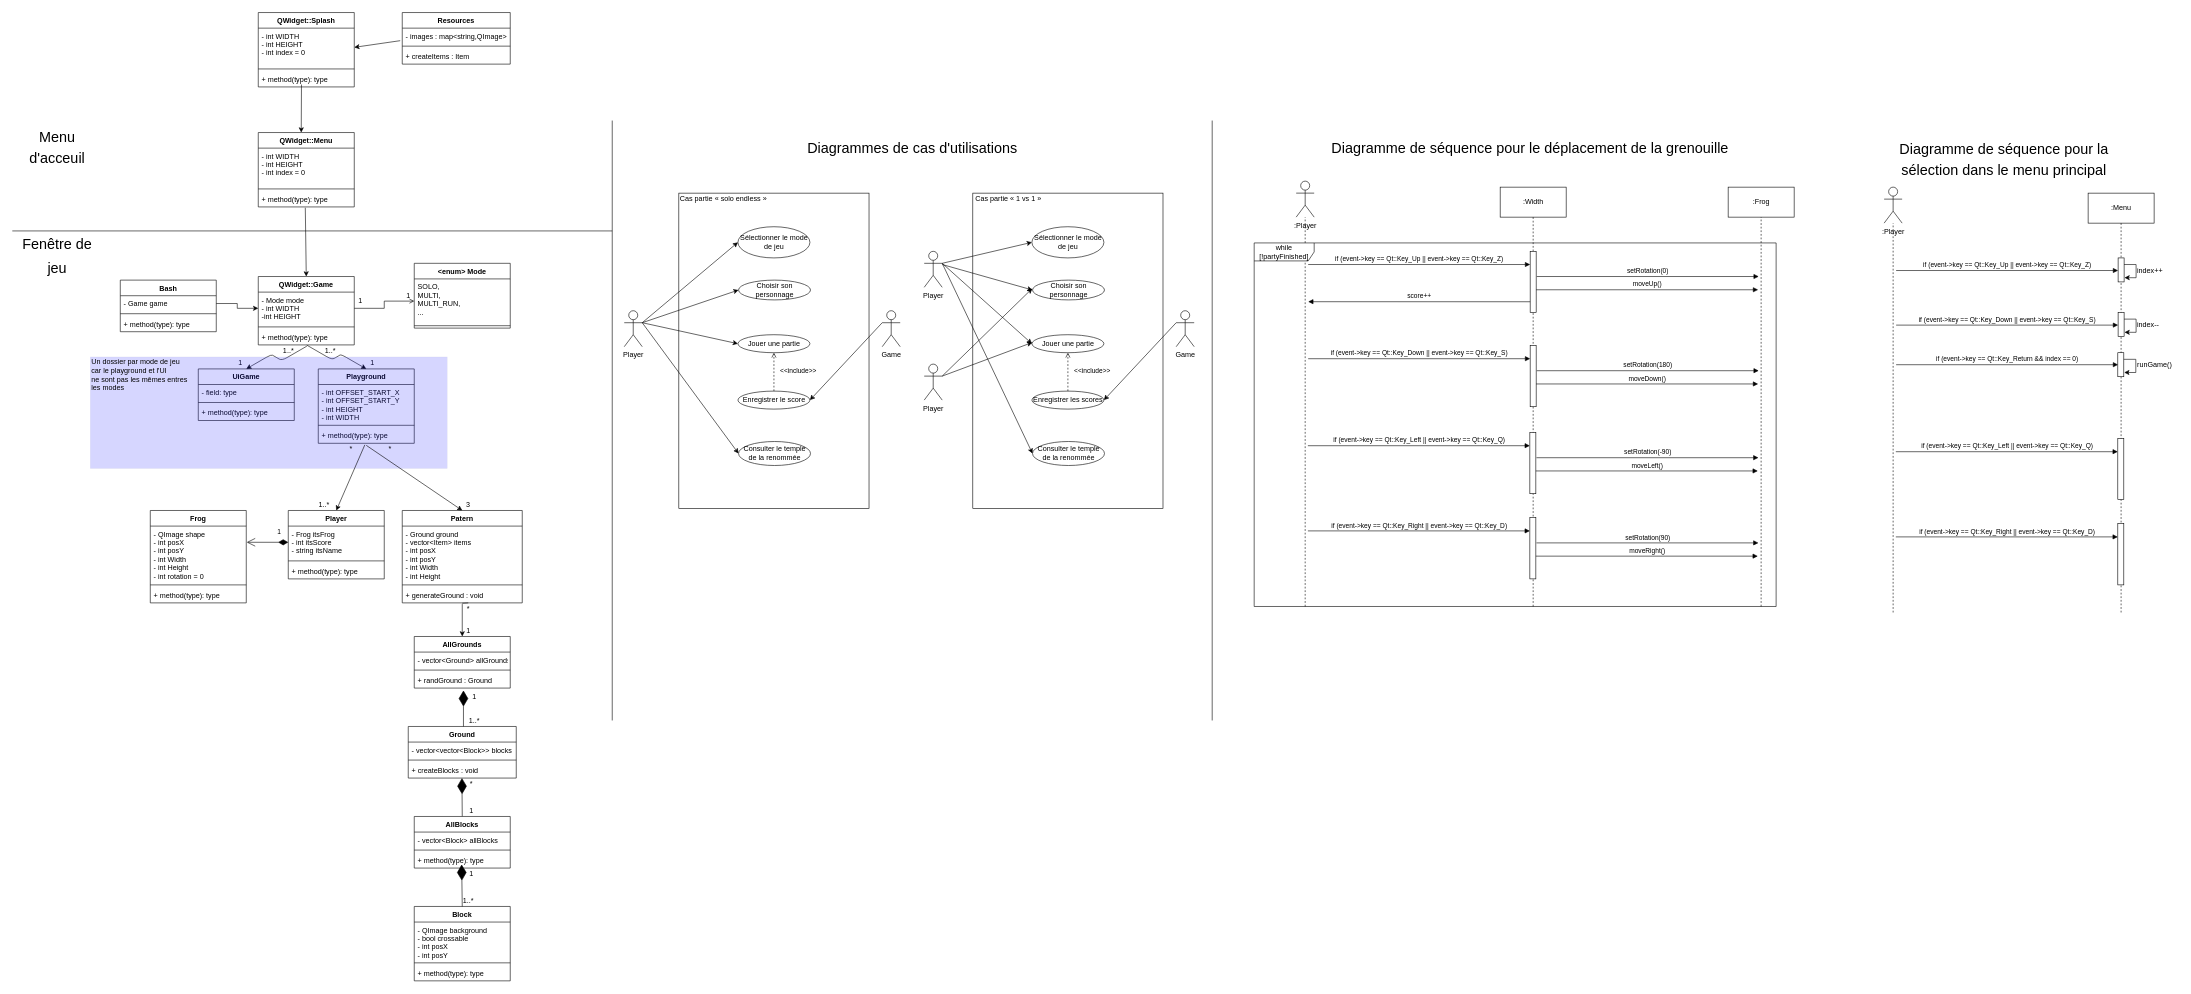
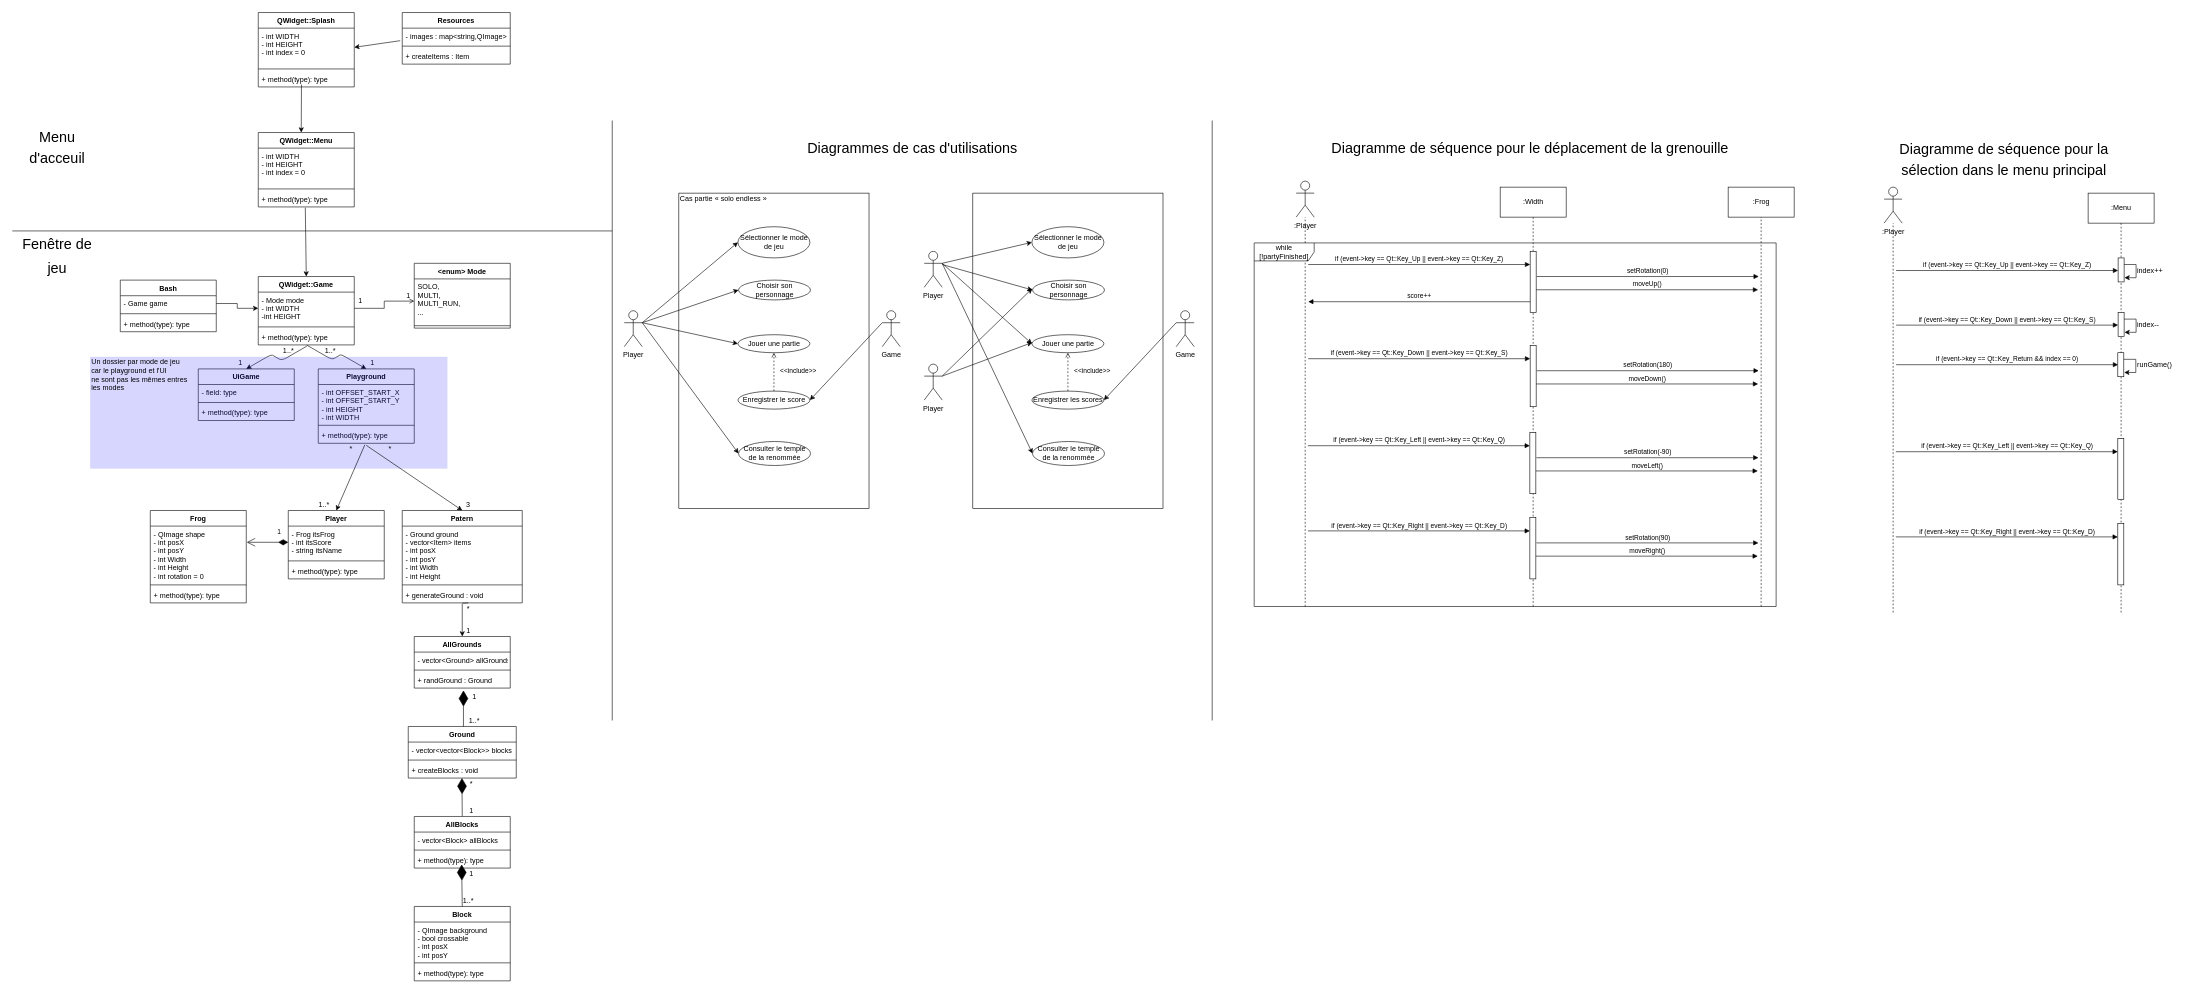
node "Cas partie « 1 vs 1 »": removed
